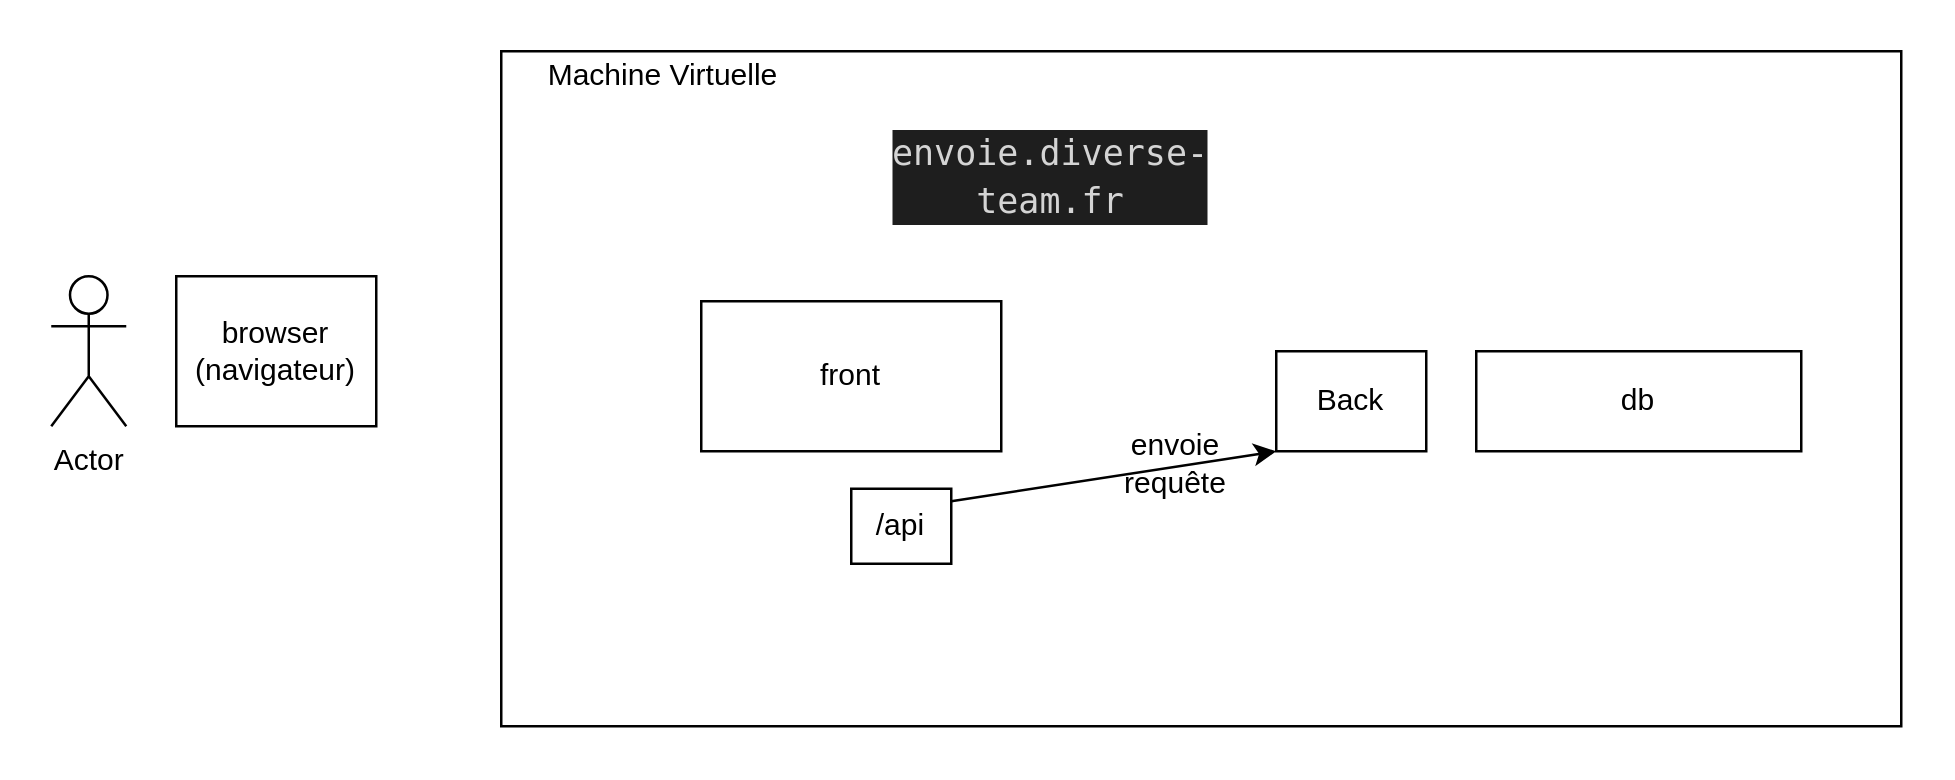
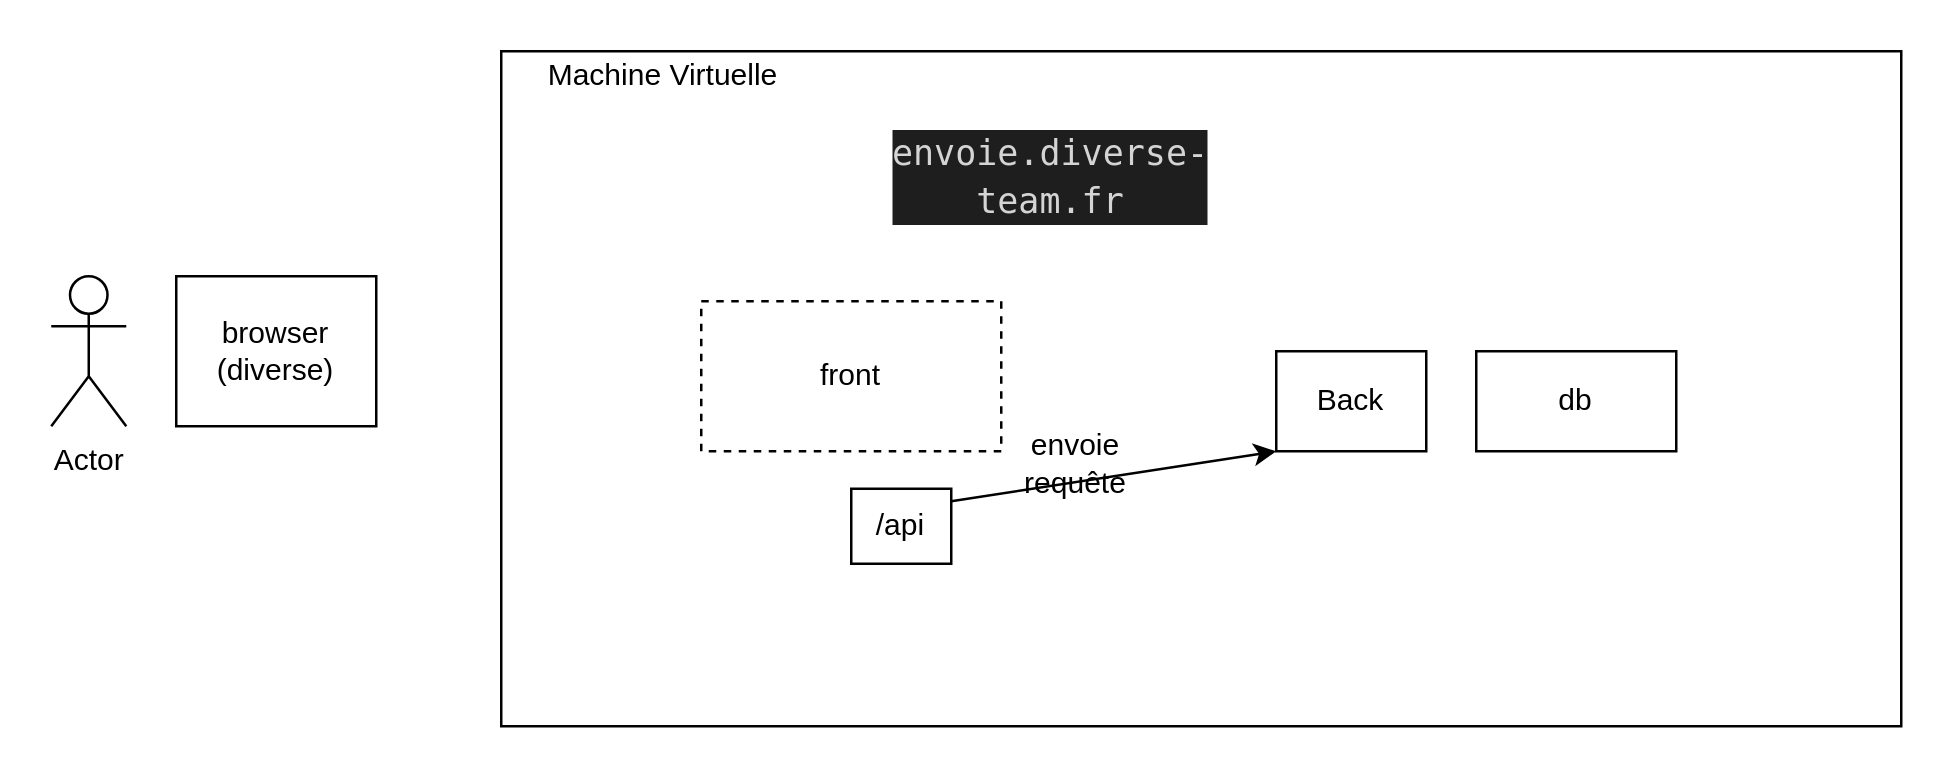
node "browser (navigateur)": label "browser (navigateur)" -> "browser (diverse)"
node "front": style solid -> dashed
node "db": size 325x100 -> 200x100
node "envoie requête": moved (1176, 464) -> (1076, 464)
